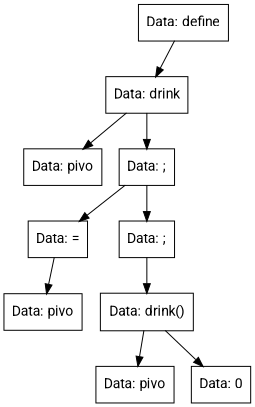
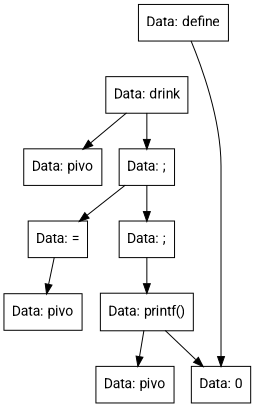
edge "Data: define" -> "Data: drink": now "Data: define" -> "Data: 0"
node "Data: drink()": label "Data: drink()" -> "Data: printf()"
